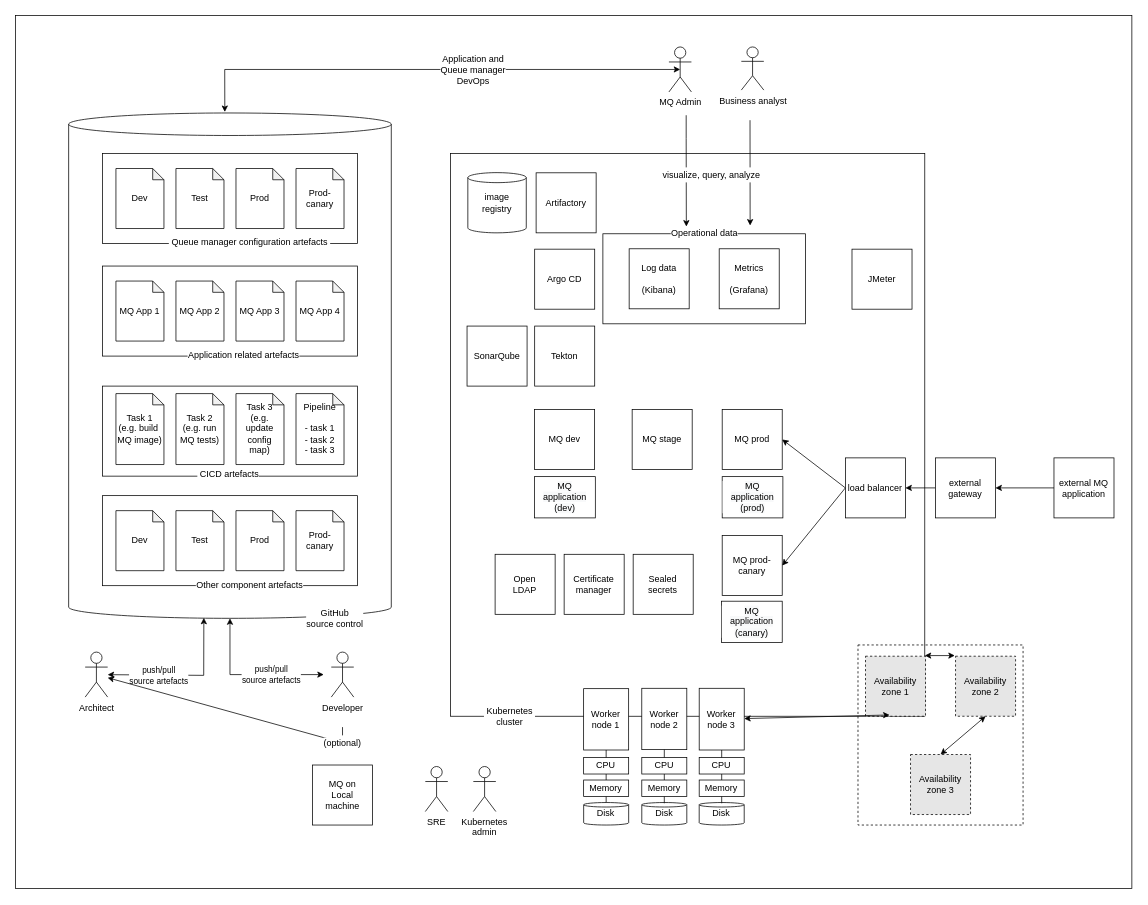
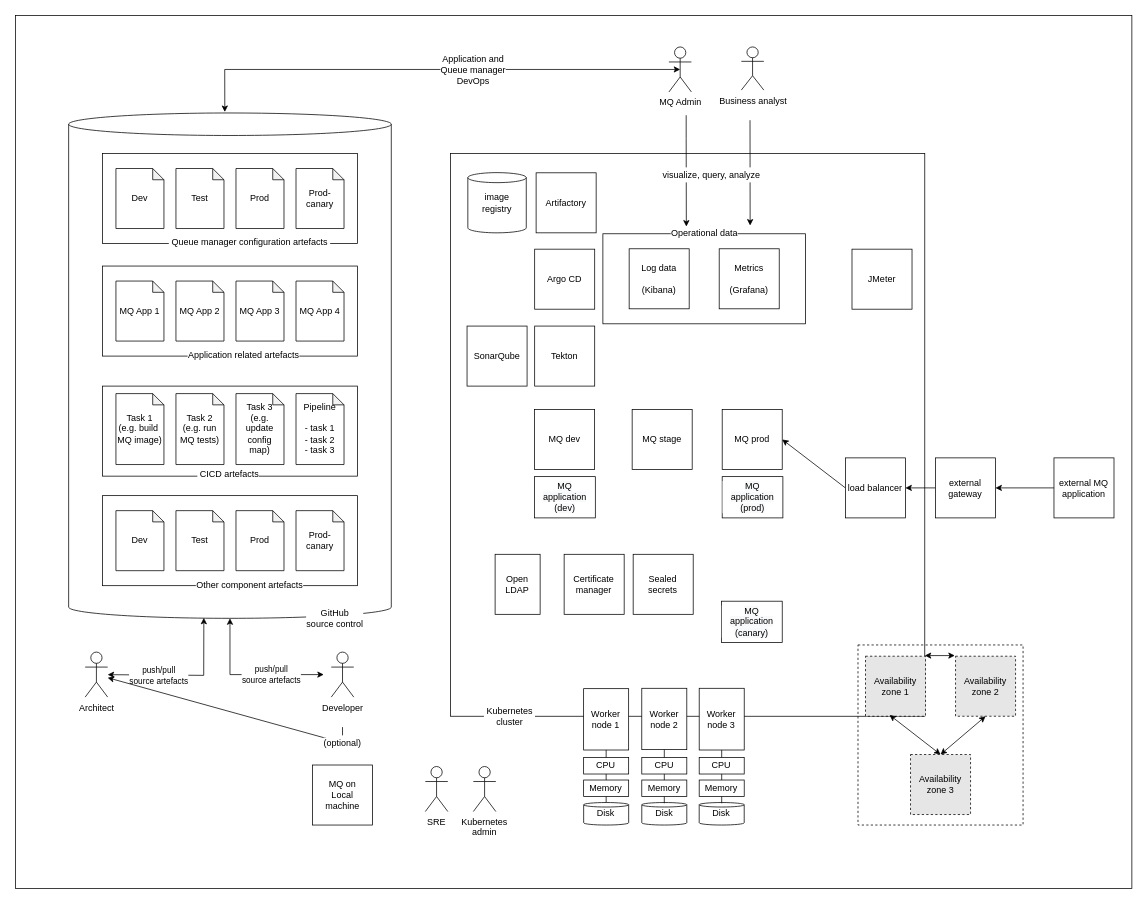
edge "load balancer" -> "MQ prod-canary": removed
node "MQ prod-canary": removed
node "Open LDAP": size 60x60 -> 45x60
edge "Availability zone 1" -- "Worker node 3": now "Availability zone 1" -- "Availability zone 3"
